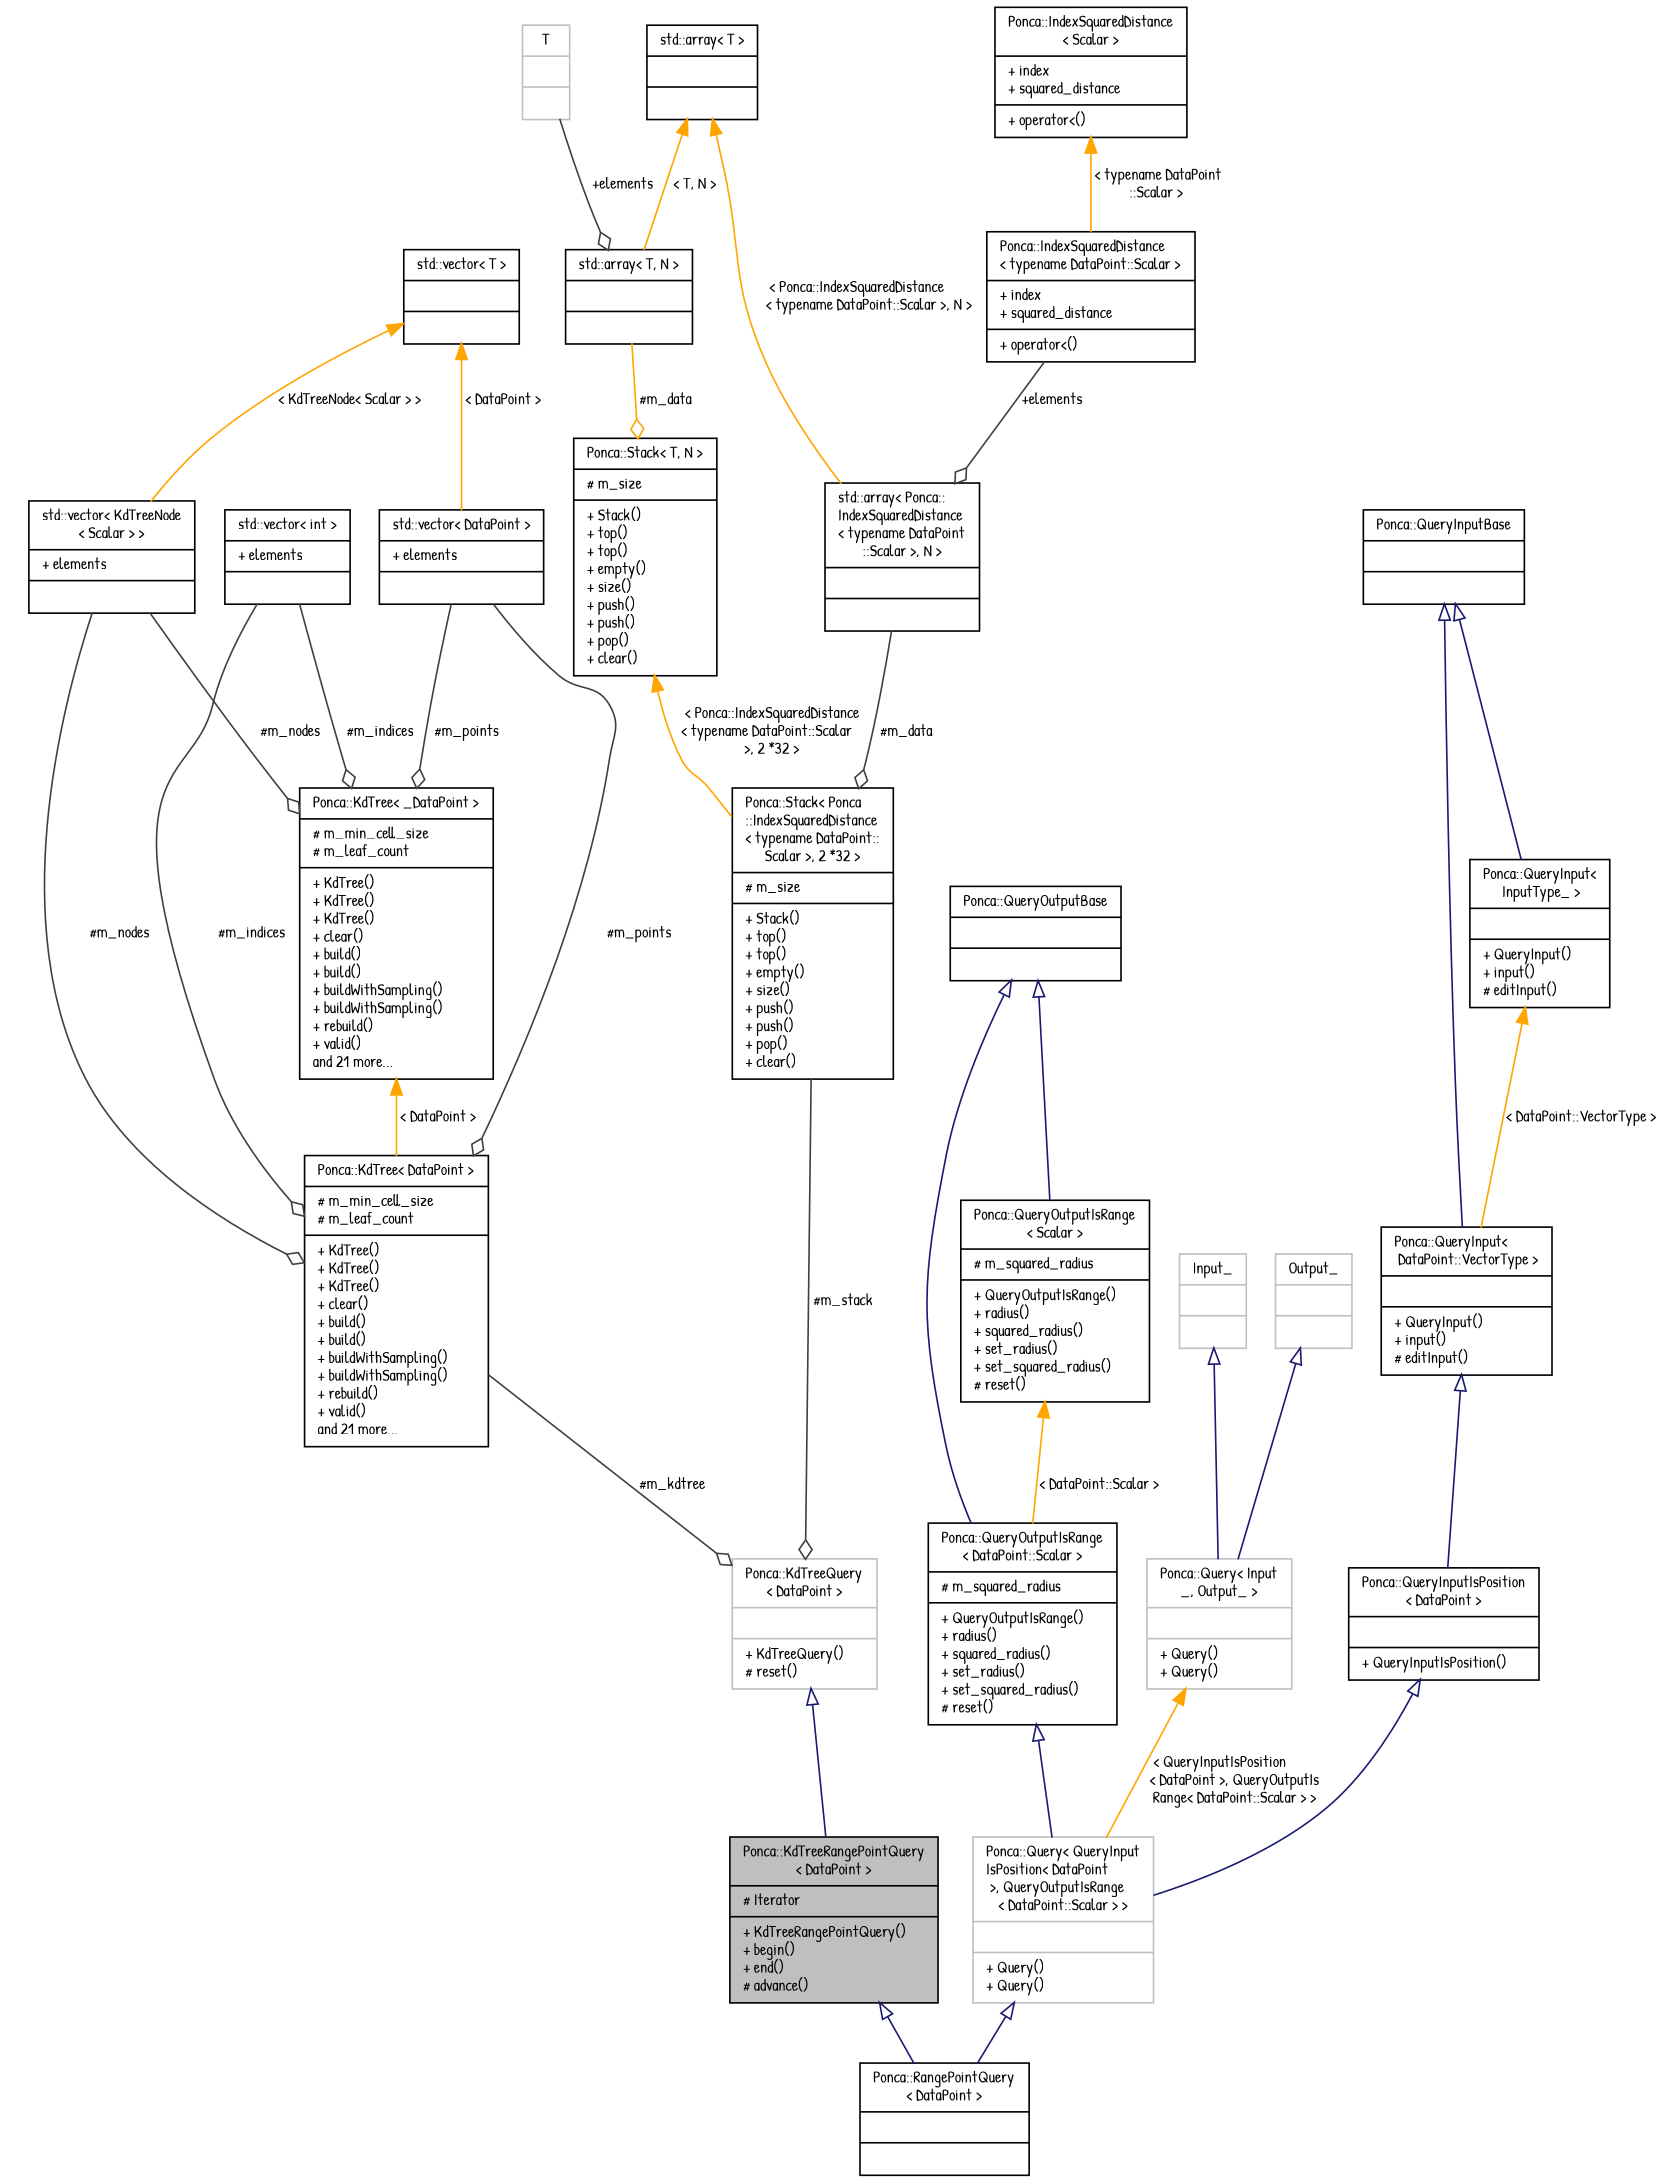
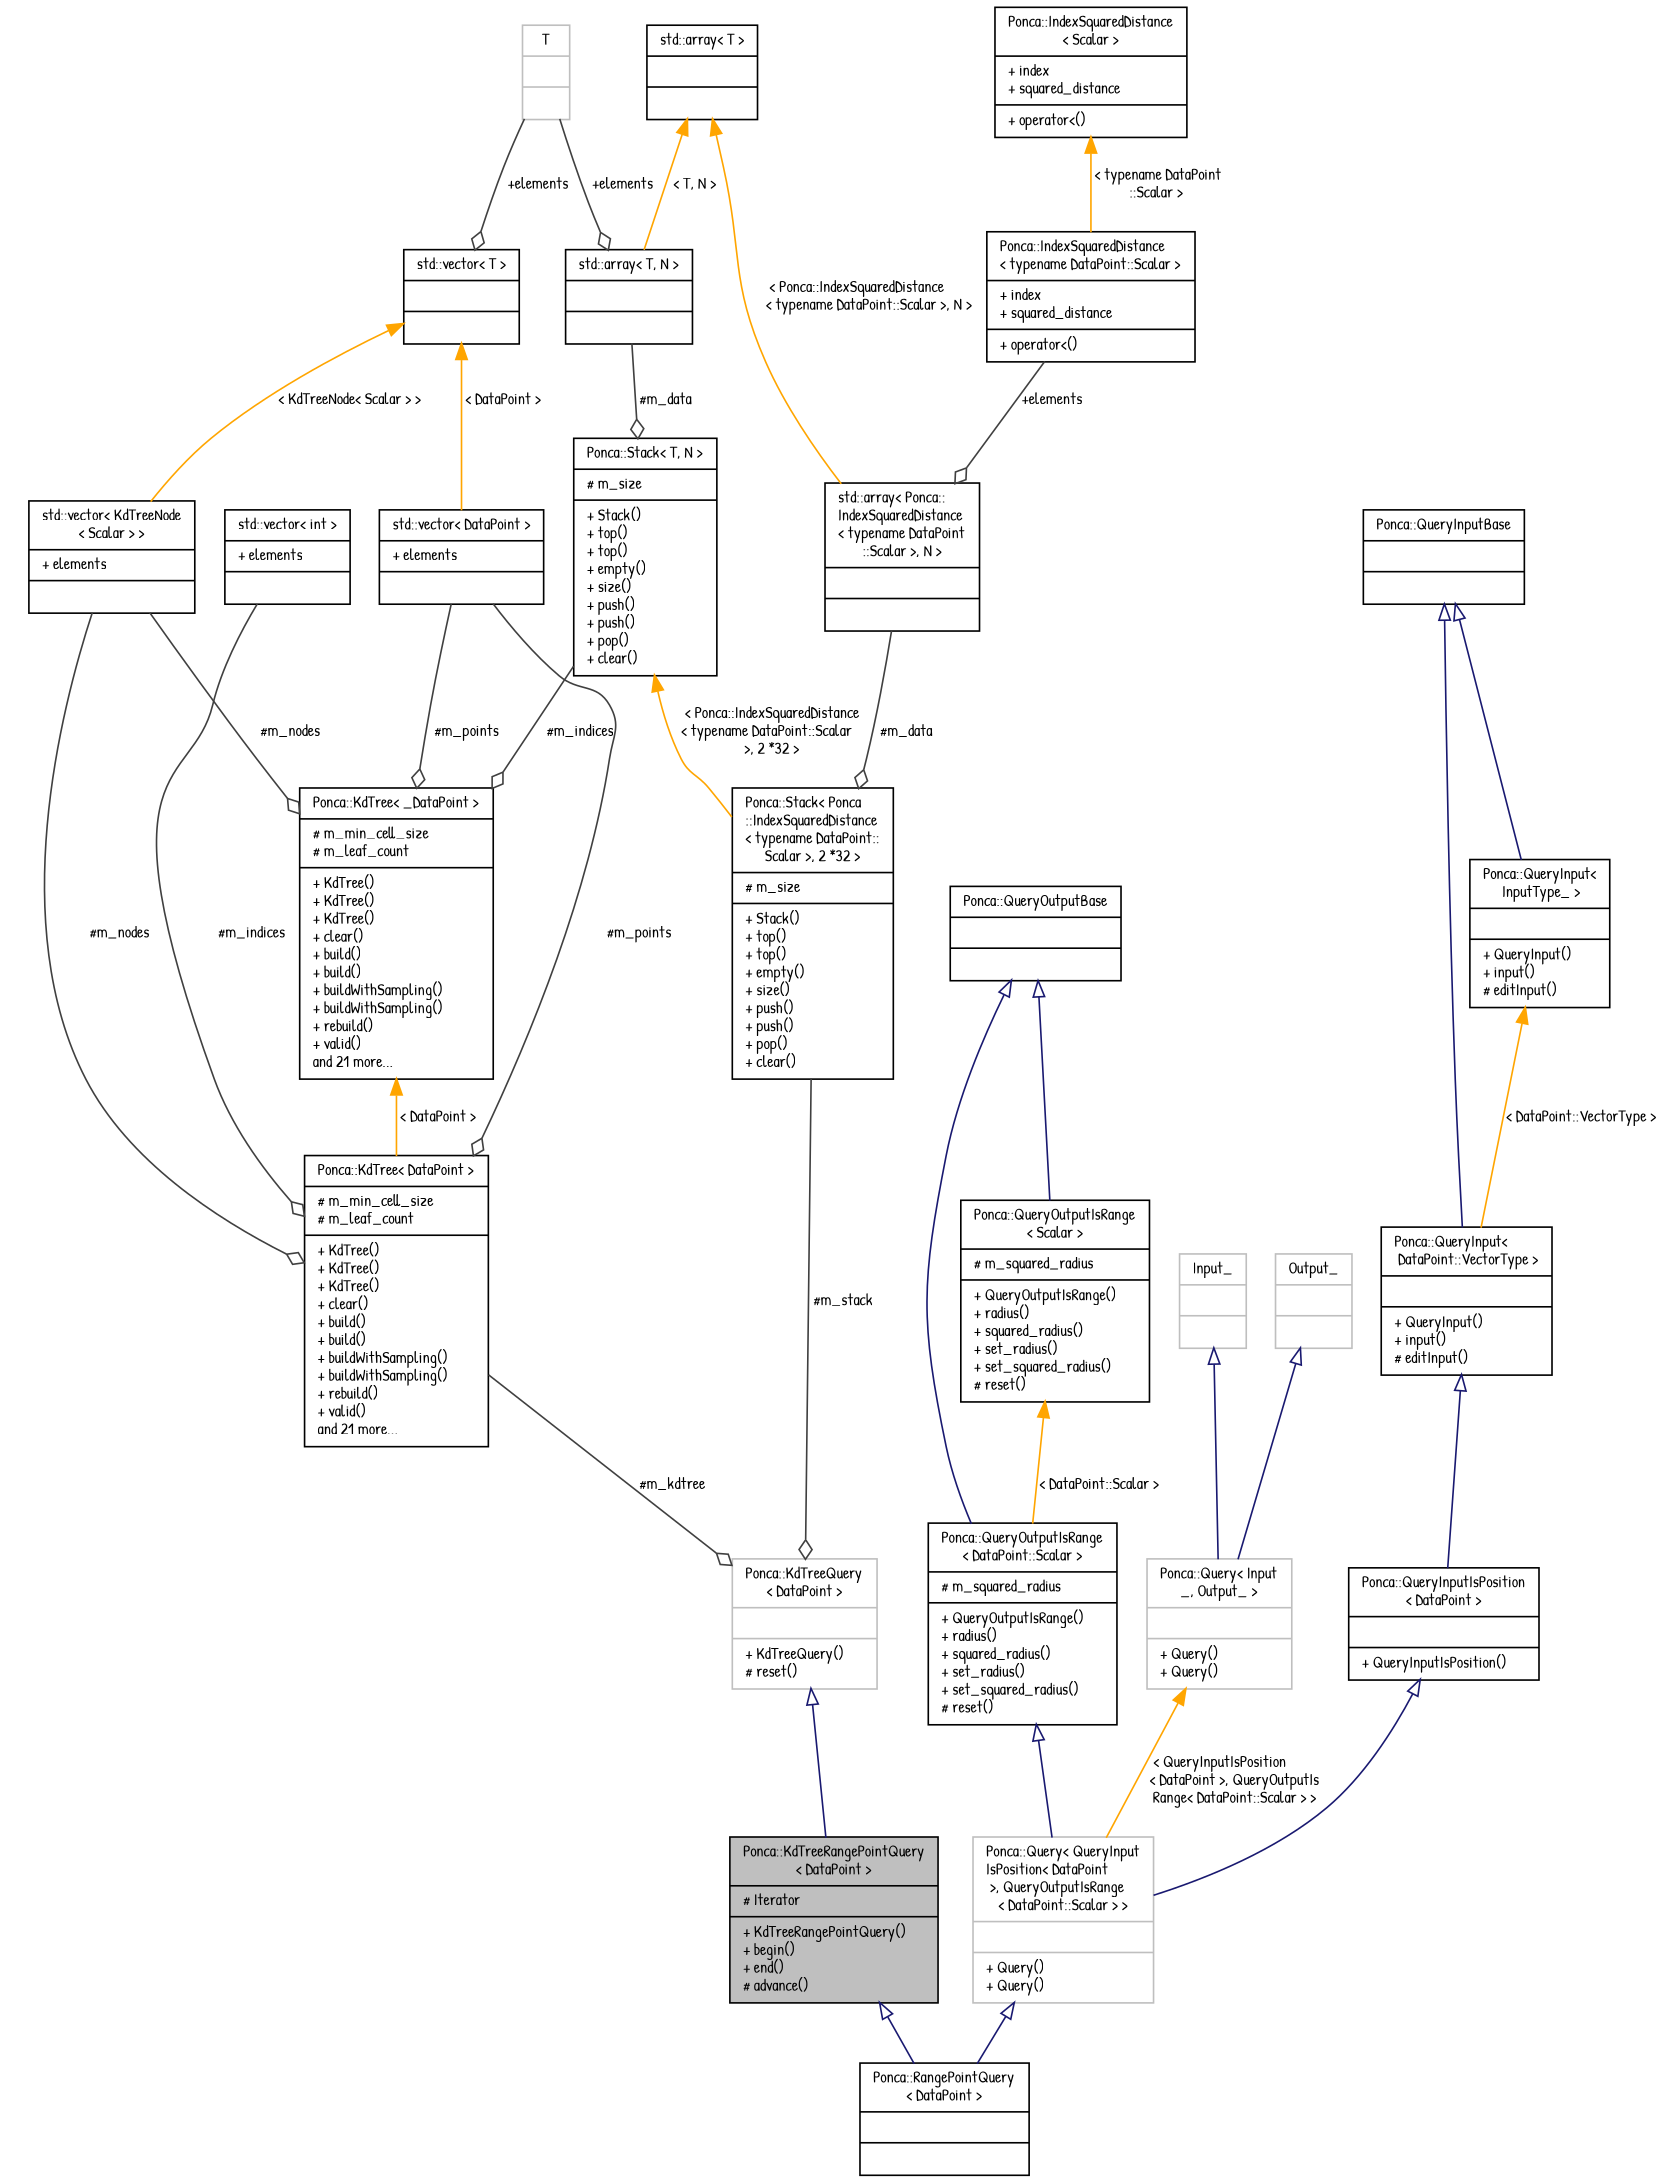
edge "T" -> "std::vector< T >": added, label "+elements"
edge "std::array< T, N >" -> "Ponca::Stack< T, N >": color orange -> grey25
edge "std::vector< int >" -> "Ponca::KdTree< _DataPoint >": now "Ponca::Stack< T, N >" -> "Ponca::KdTree< _DataPoint >"
